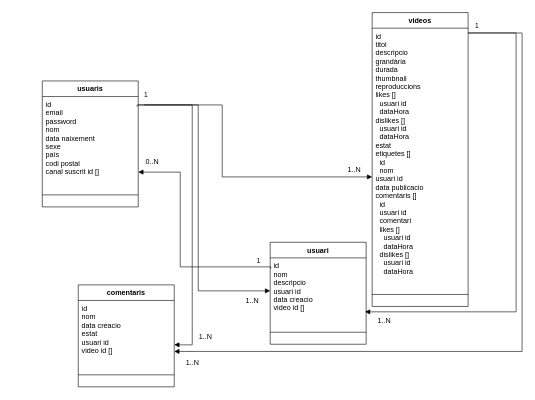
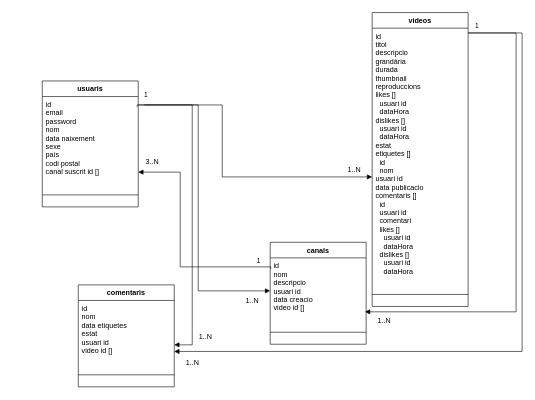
node "0..N": label "0..N" -> "3..N"
node "usuari": label "usuari" -> "canals"
node "id nom data creacio estat usuari id video id []": label "id nom data creacio estat usuari id video id []" -> "id nom data etiquetes estat usuari id video id []"
